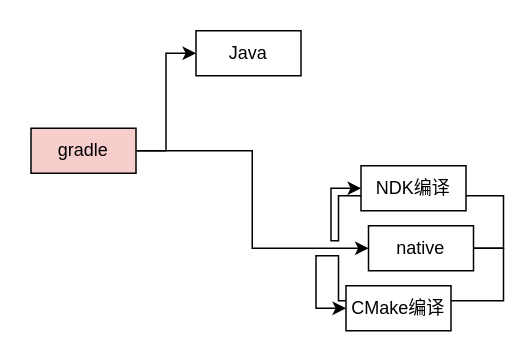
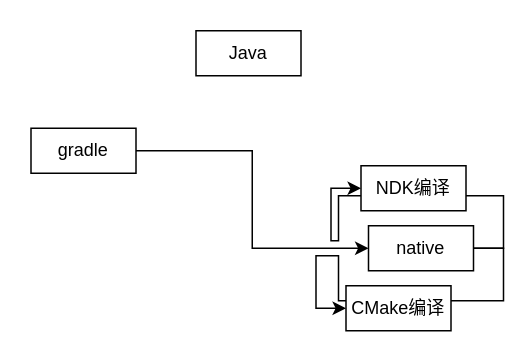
edge "gradle" -> "Java": removed
node "gradle": fillcolor #f8cecc -> #ffffff
